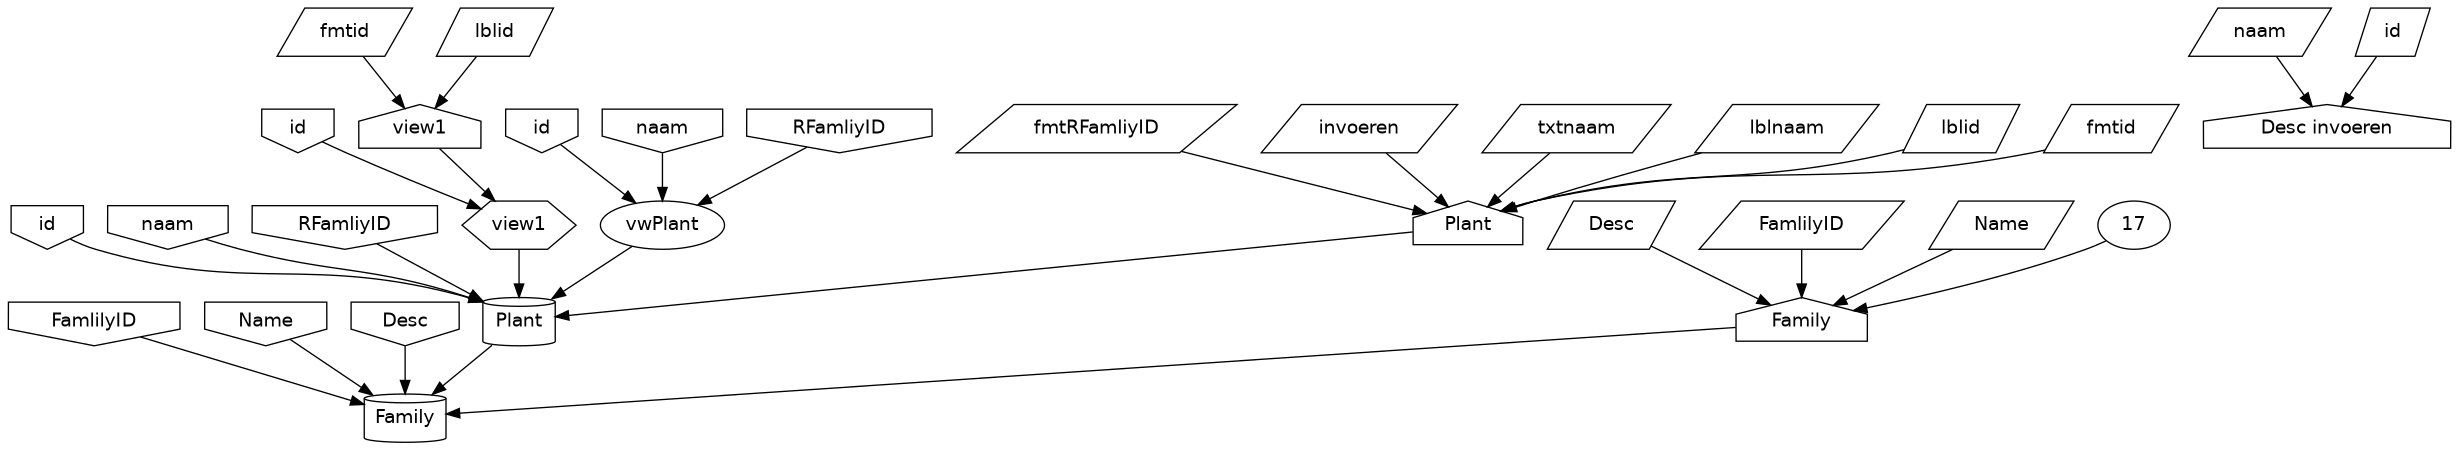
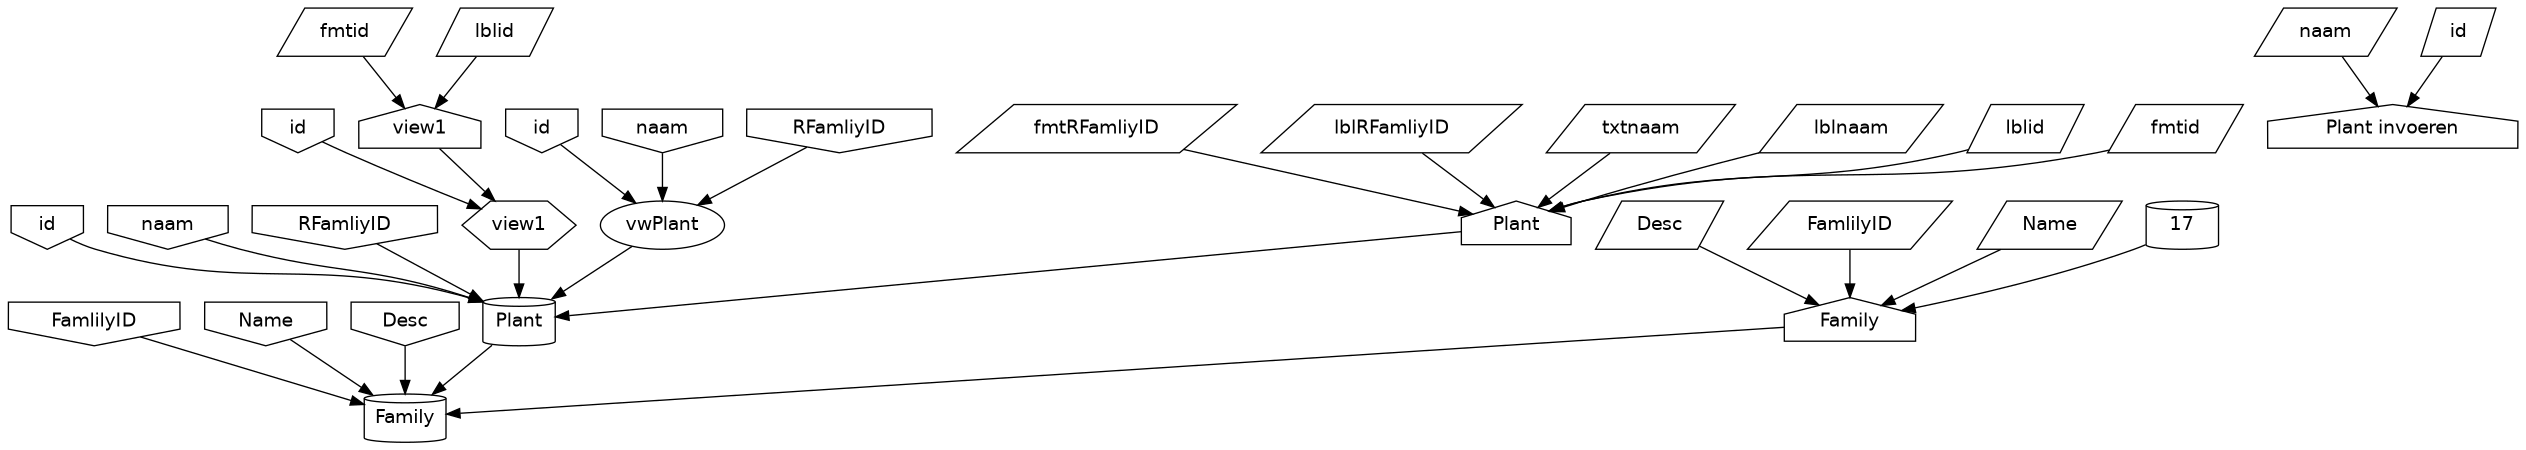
node "invoeren": label "invoeren" -> "lblRFamliyID"
node "Desc invoeren": label "Desc invoeren" -> "Plant invoeren"
node "17": shape ellipse -> cylinder
